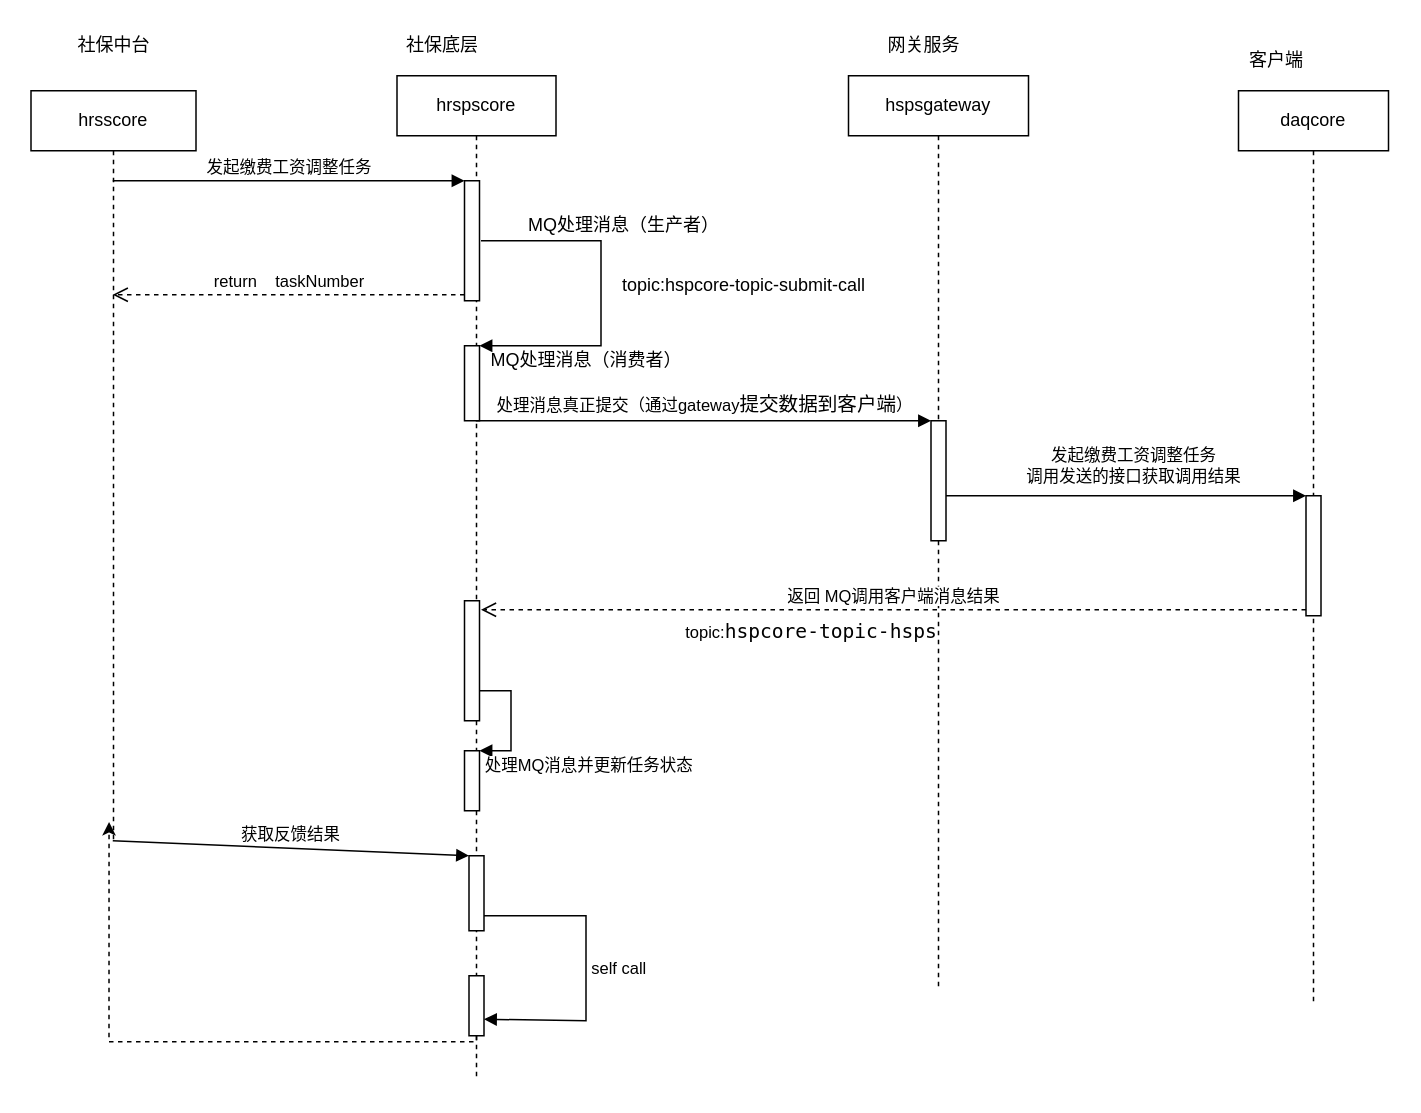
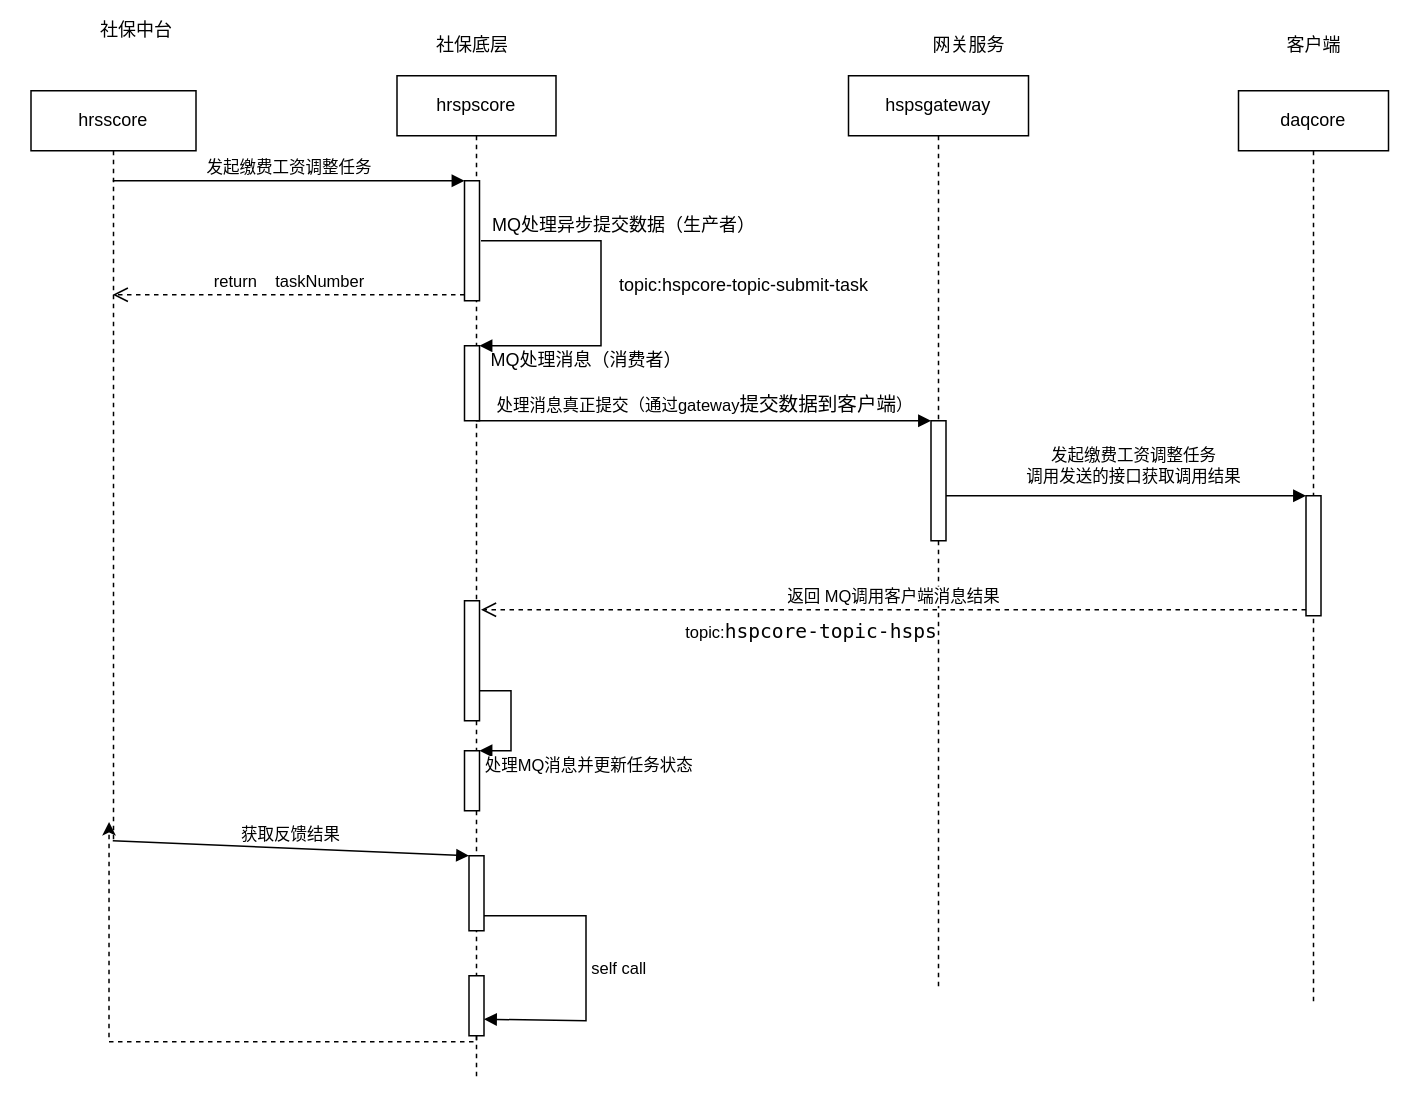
node "社保中台": moved (113, 46) -> (136, 31)
node "社保底层": moved (442, 46) -> (472, 46)
node "网关服务": moved (923, 46) -> (968, 46)
node "客户端": moved (1276, 61) -> (1313, 46)
node "MQ处理消息（生产者）": label "MQ处理消息（生产者）" -> "MQ处理异步提交数据（生产者）"
node "topic:hspcore-topic-submit-call": label "topic:hspcore-topic-submit-call" -> "topic:hspcore-topic-submit-task"
